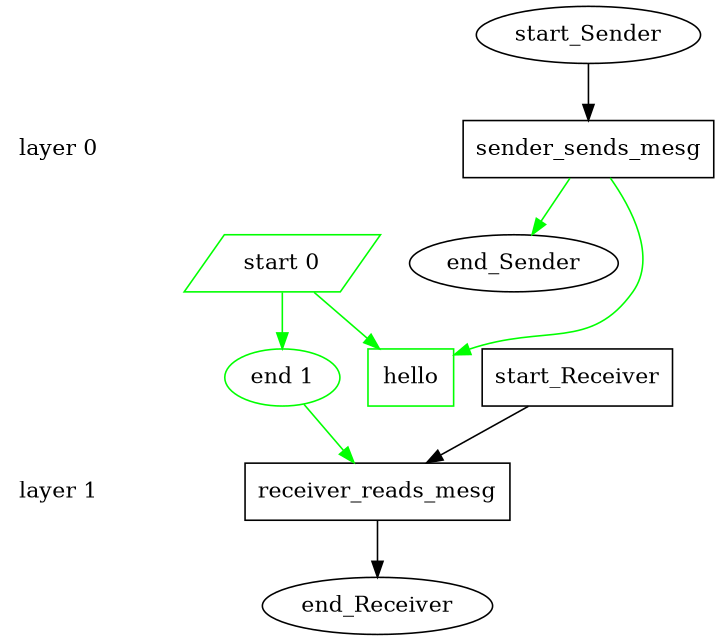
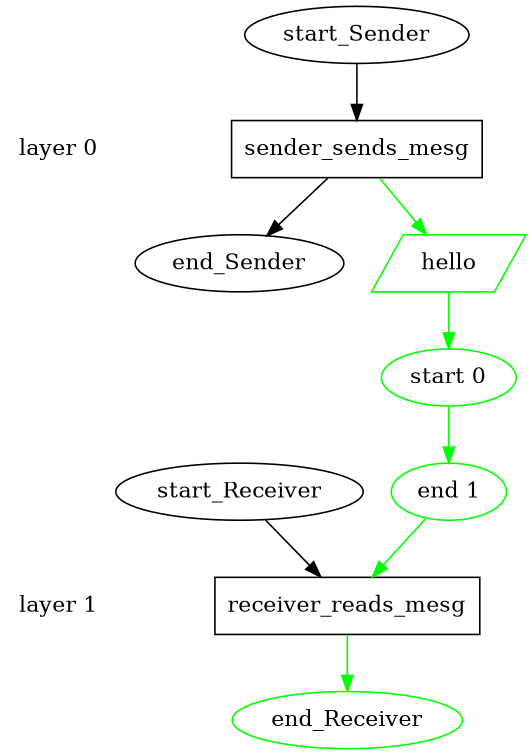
edge "sender_sends_mesg" -> "end_Sender": color #00ff00 -> black
node "start 0": shape parallelogram -> ellipse
edge "start 0" -> "hello": reversed
node "hello": shape box -> parallelogram
node "start_Receiver": shape box -> ellipse
edge "receiver_reads_mesg" -> "end_Receiver": color black -> #00ff00
node "end_Receiver": color black -> #00ff00
